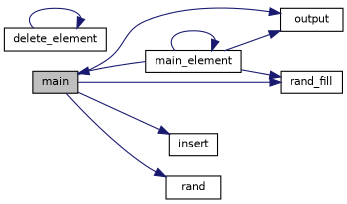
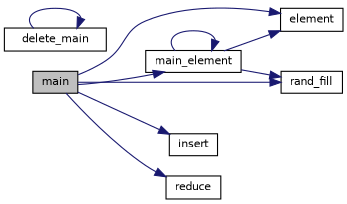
node "output": label "output" -> "element"
node "delete_element": label "delete_element" -> "delete_main"
edge "main_element" -> "main": reversed
node "rand": label "rand" -> "reduce"
